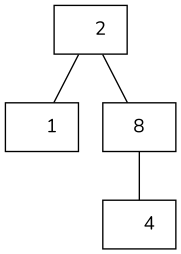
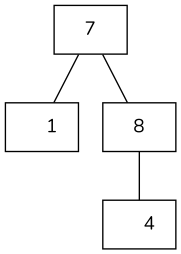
node "2": label "2" -> "7"
